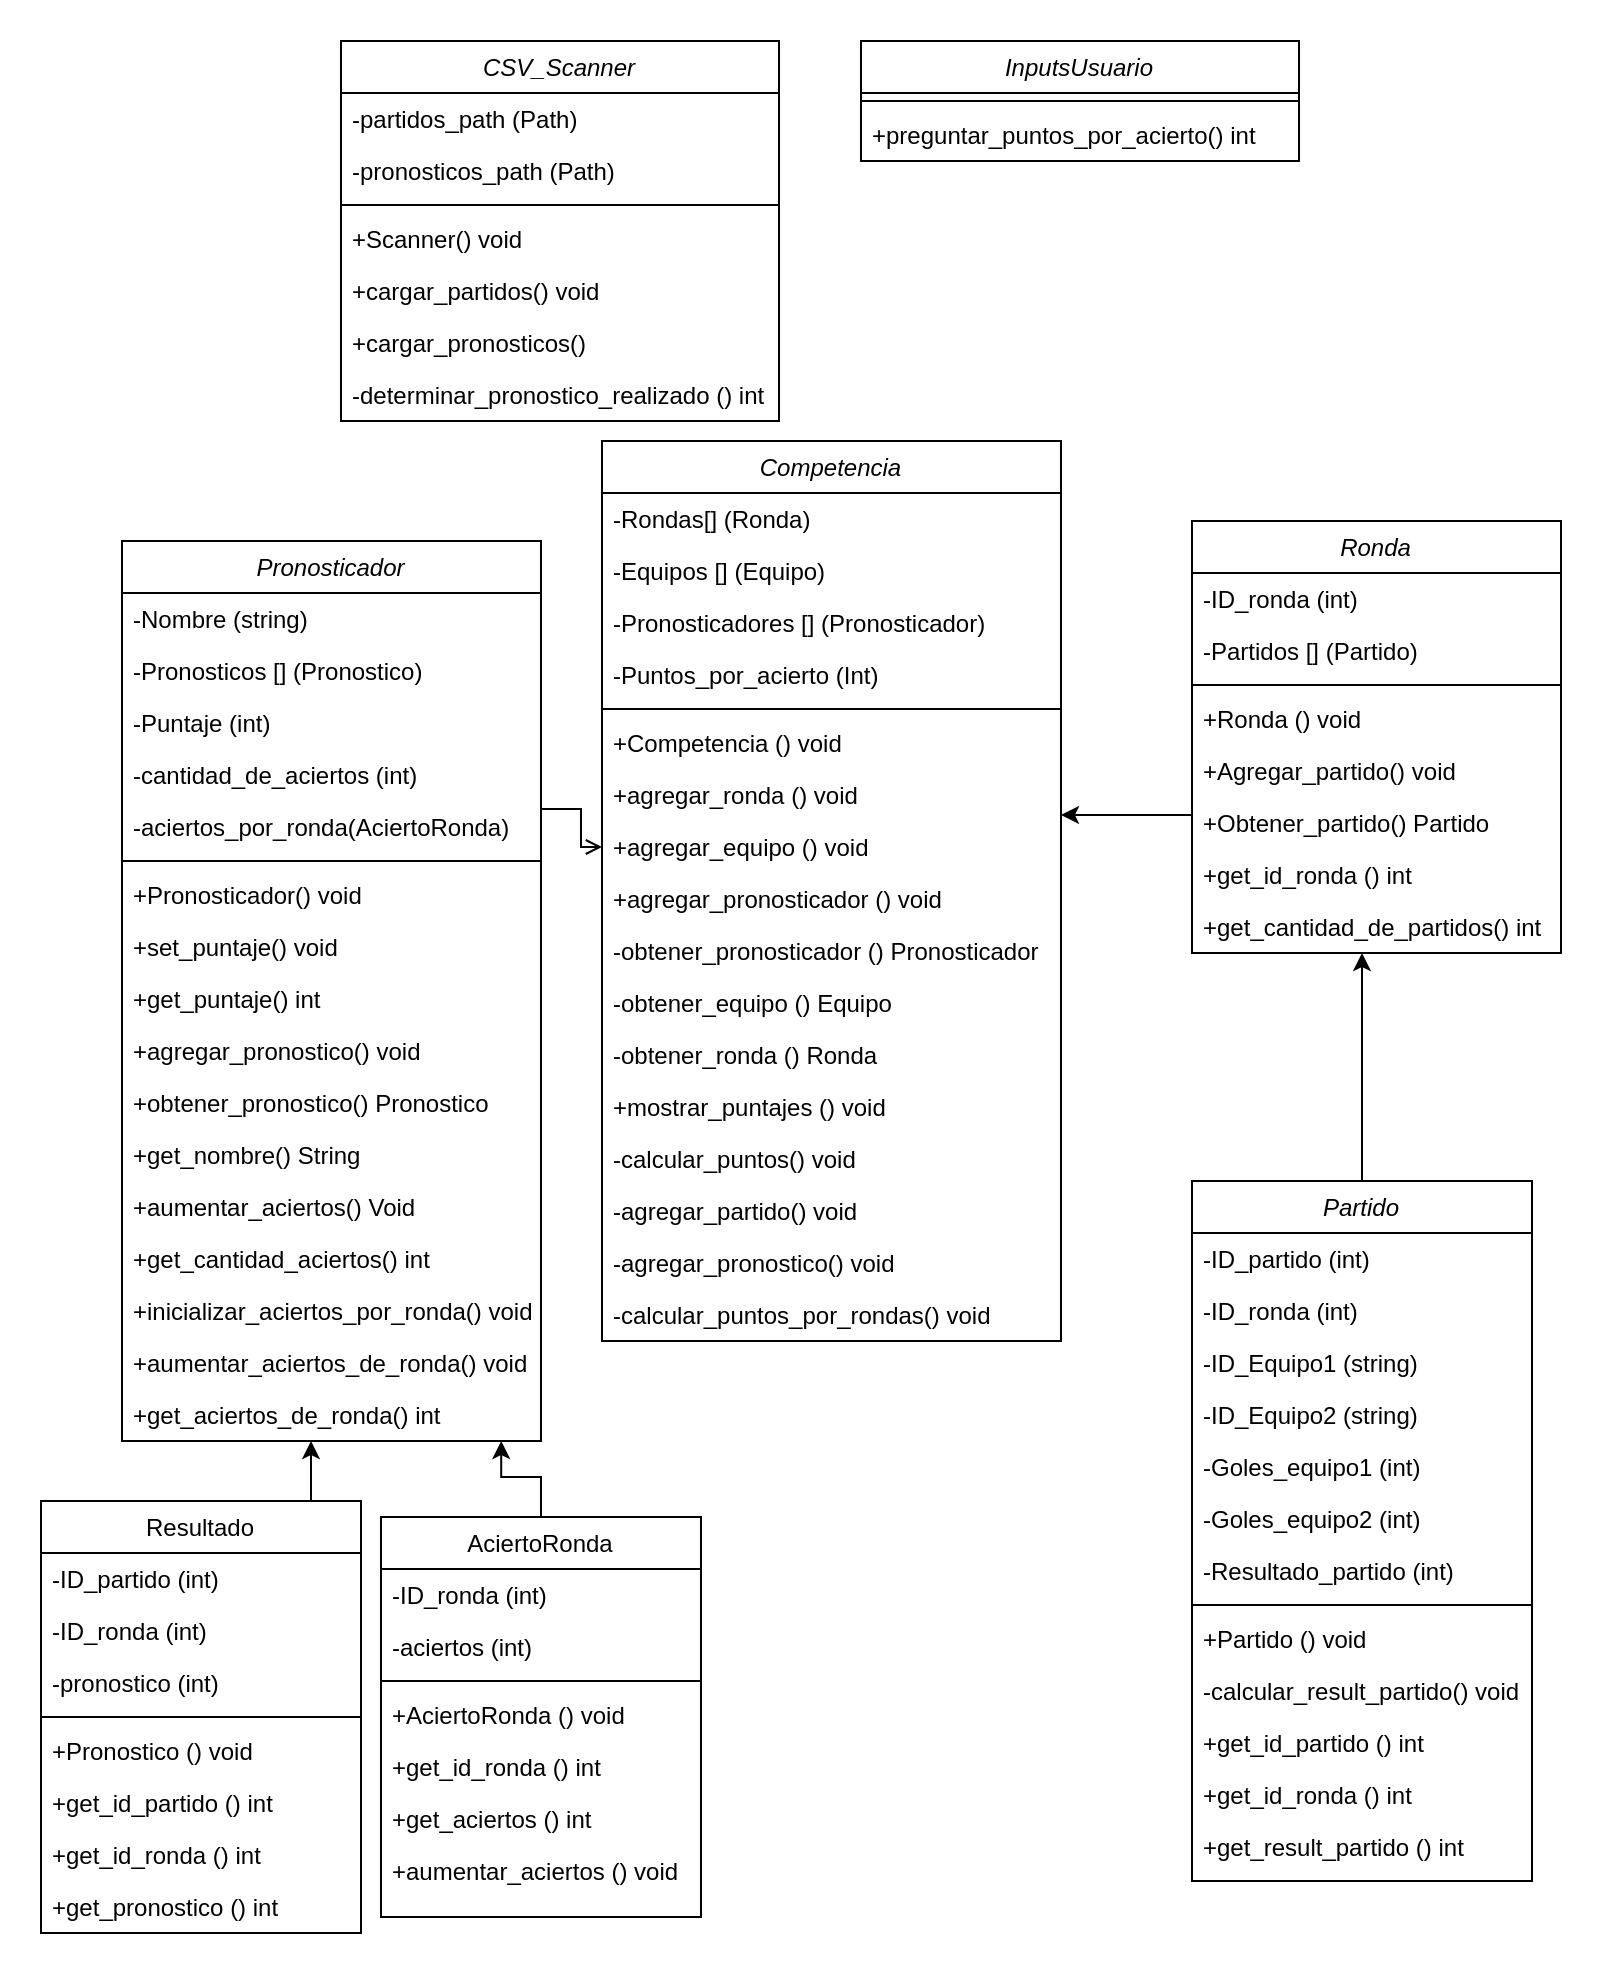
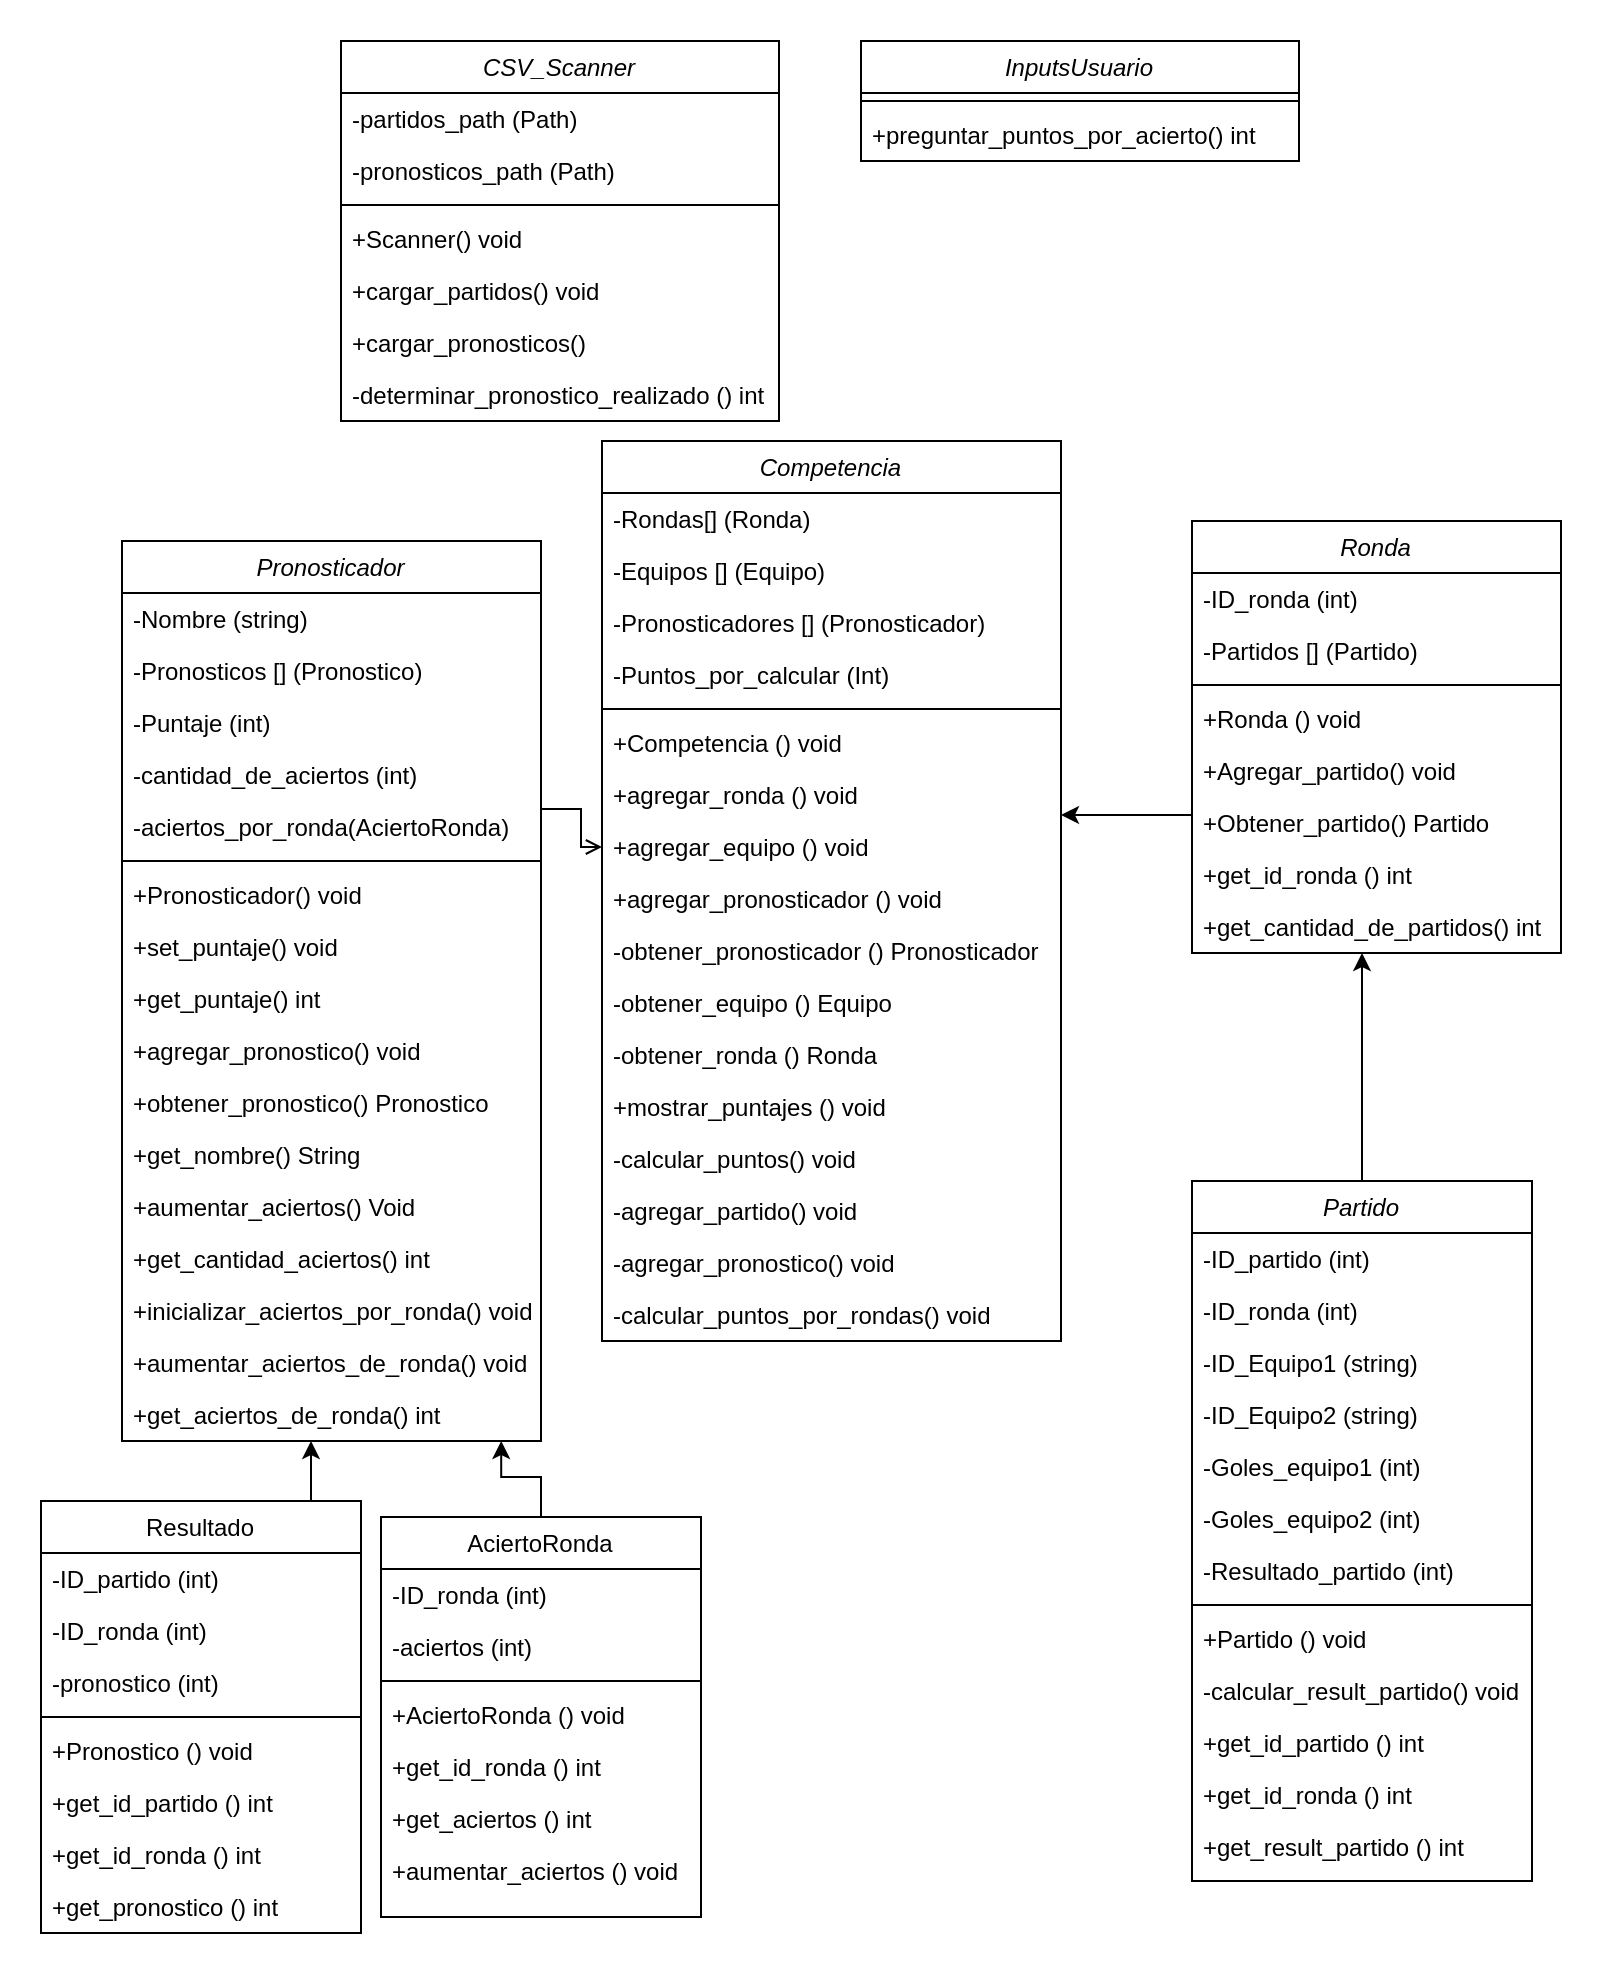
node "-Puntos_por_acierto (Int)": label "-Puntos_por_acierto (Int)" -> "-Puntos_por_calcular (Int)"
